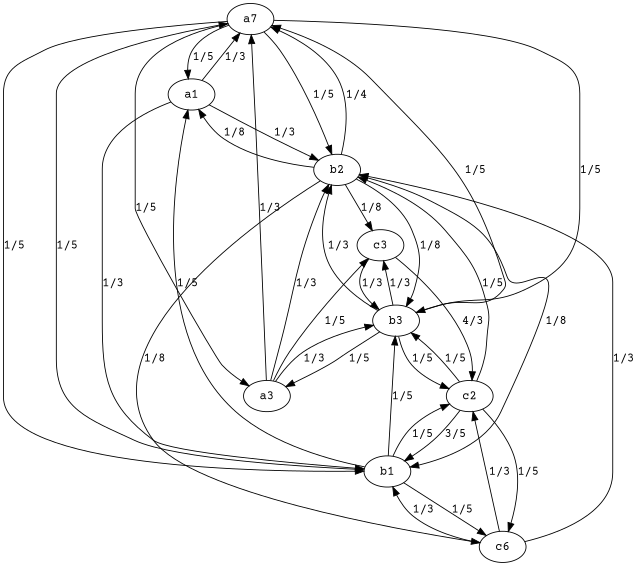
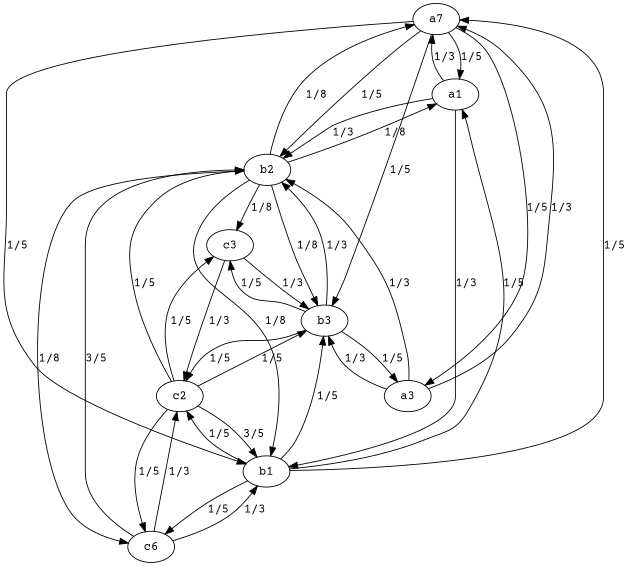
edge "b2" -> "a7": label "1/4" -> "1/8"
edge "b3" -> "a7": removed, label "1/5"
edge "b3" -> "c3": label "1/3" -> "1/5"
edge "a3" -> "c3": now "c2" -> "c3"
edge "c3" -> "c2": label "4/3" -> "1/3"
edge "c6" -> "b2": label "1/3" -> "3/5"
